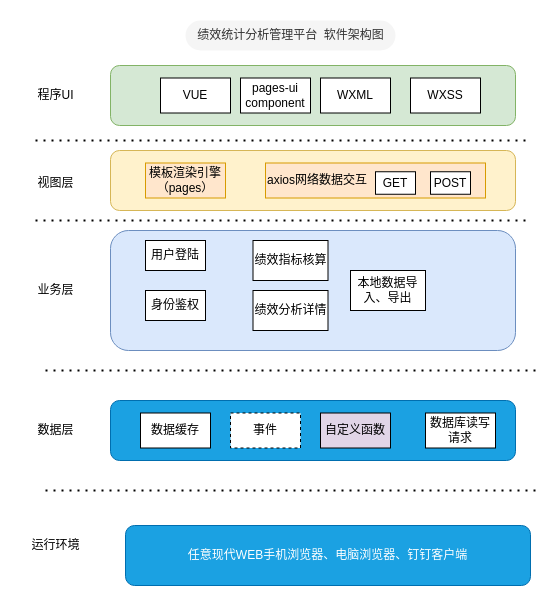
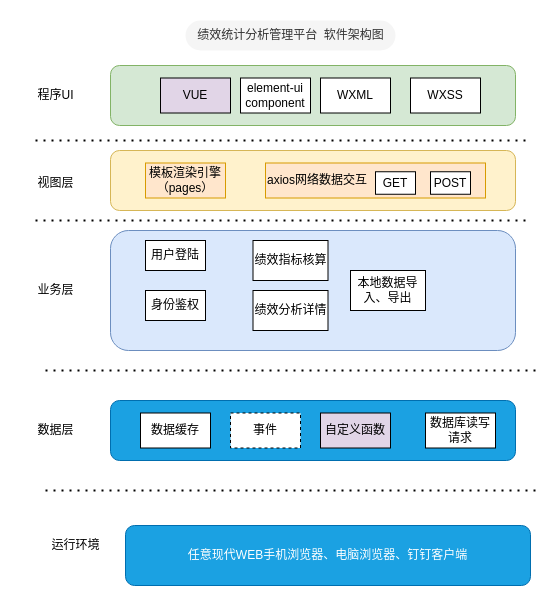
node "VUE": fillcolor #ffffff -> #e1d5e7
node "pages-ui component": label "pages-ui component" -> "element-ui component"
node "运行环境": moved (56, 546) -> (76, 546)
